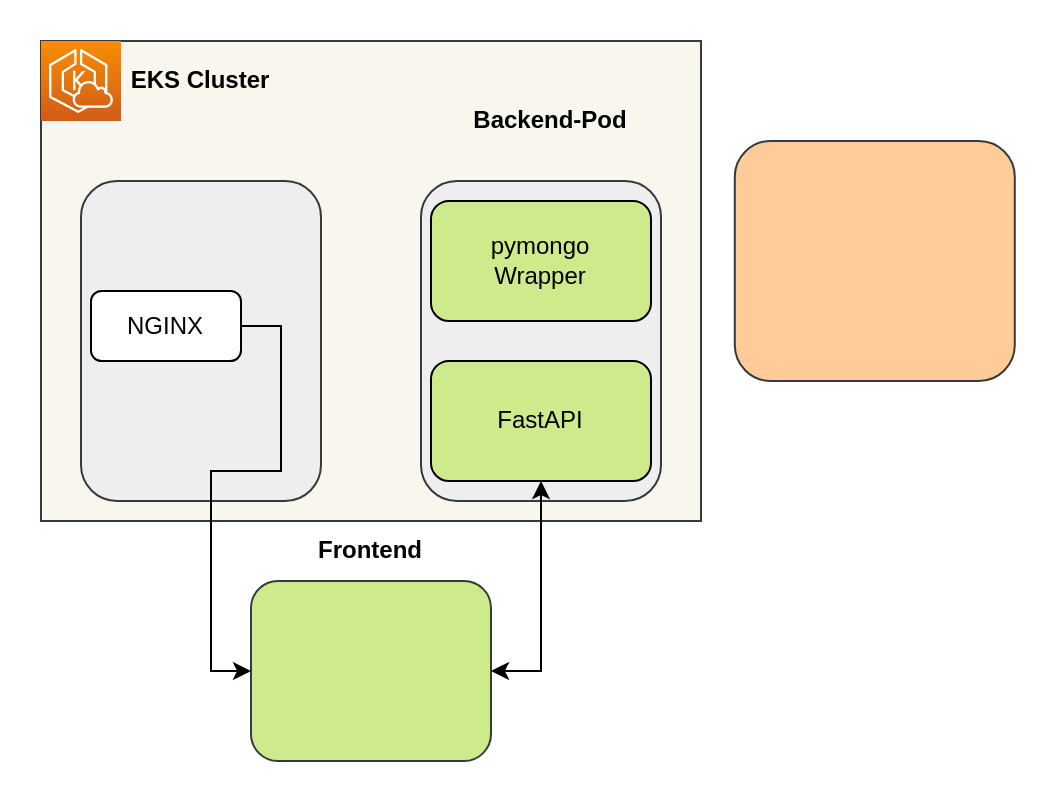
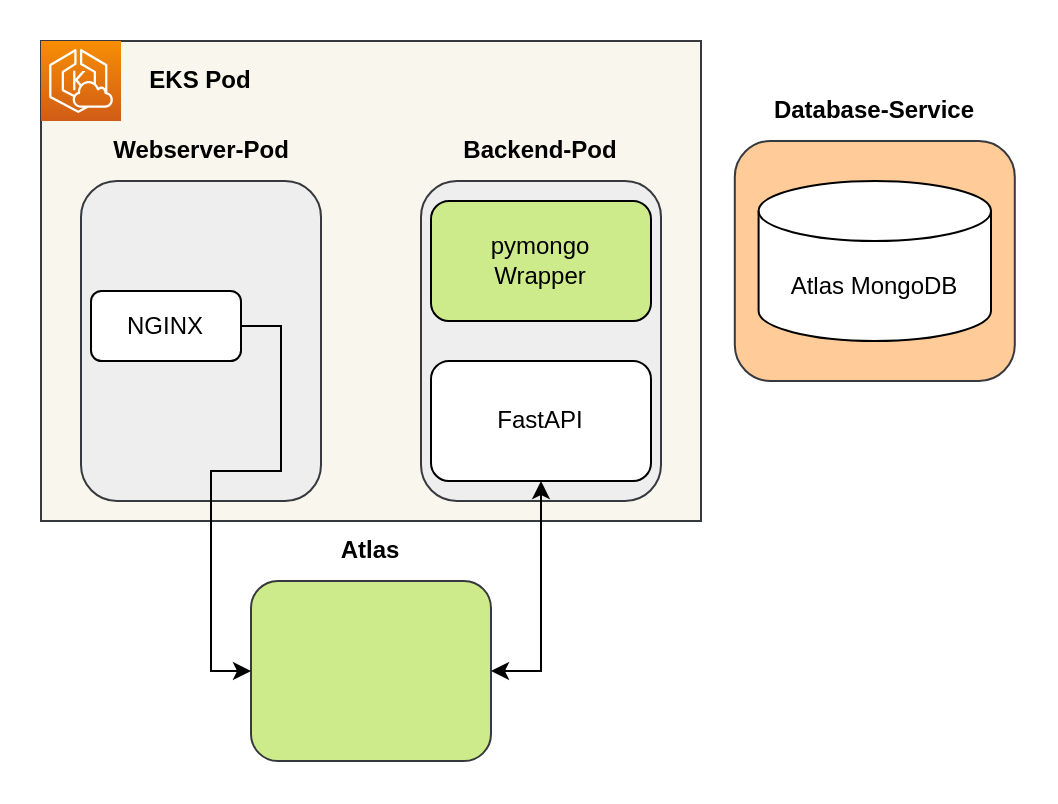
node "EKS Cluster": label "EKS Cluster" -> "EKS Pod"
node "Database-Service": added
node "Backend-Pod": moved (551, 121) -> (541, 151)
node "Webserver-Pod": added
node "Atlas MongoDB": added
node "FastAPI": fillcolor #cdeb8b -> #ffffff
node "Frontend": label "Frontend" -> "Atlas"
